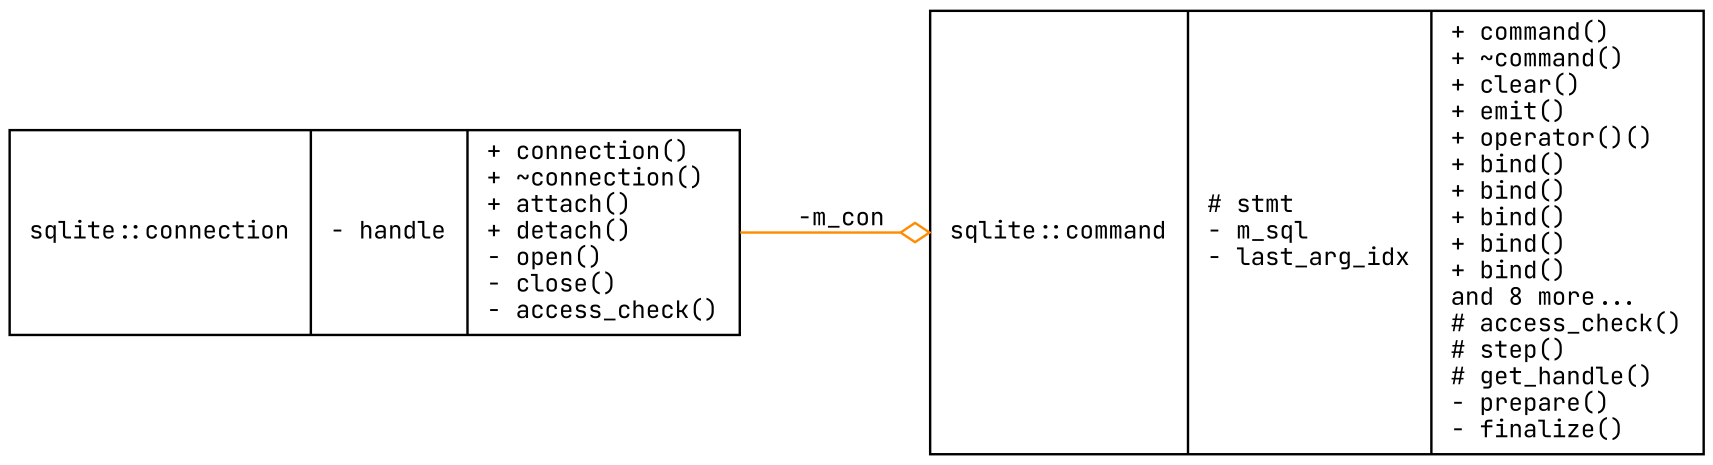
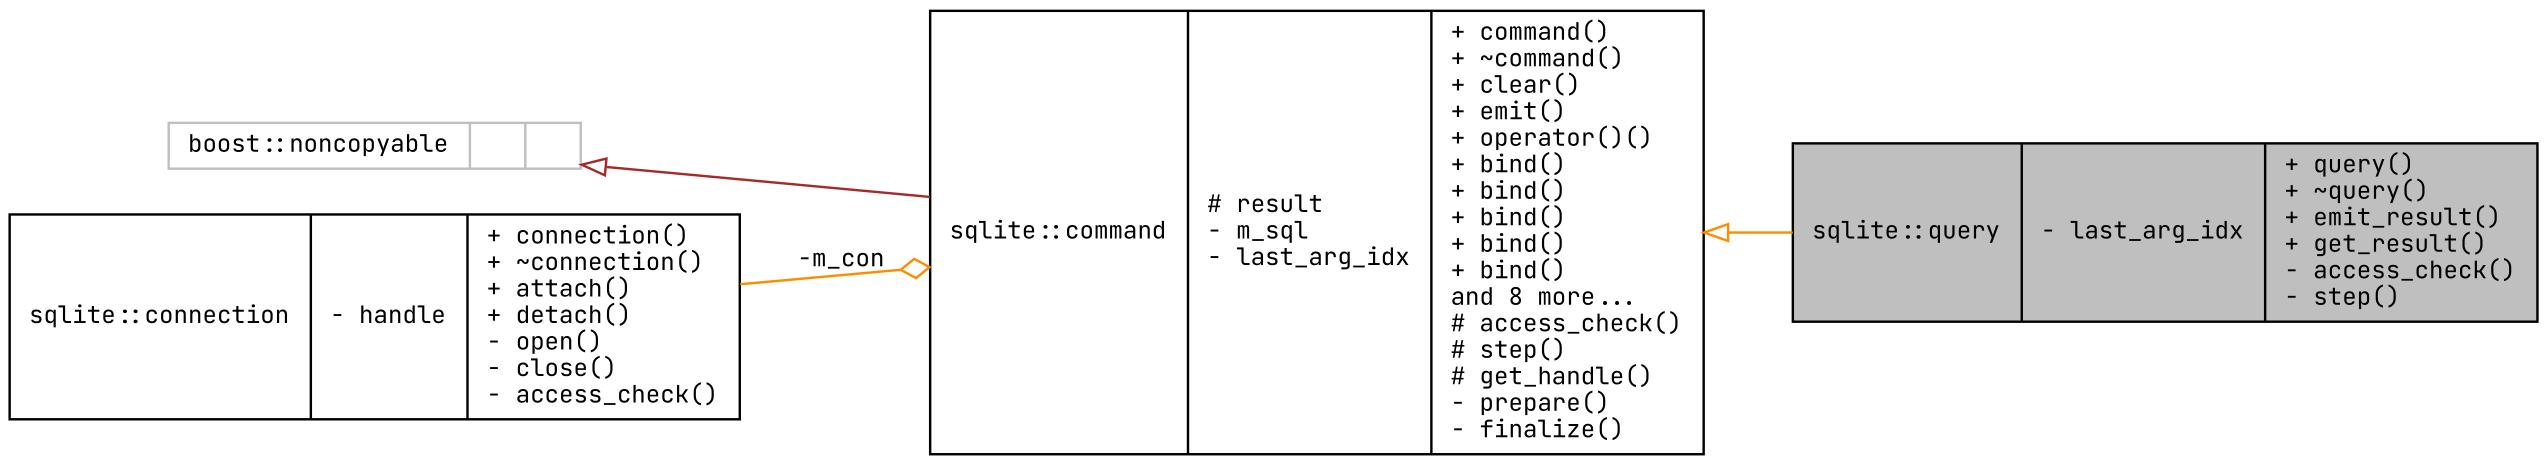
node "boost::noncopyable": added
node "sqlite::command": text "# stmt" -> "# result"
node "sqlite::query": added
